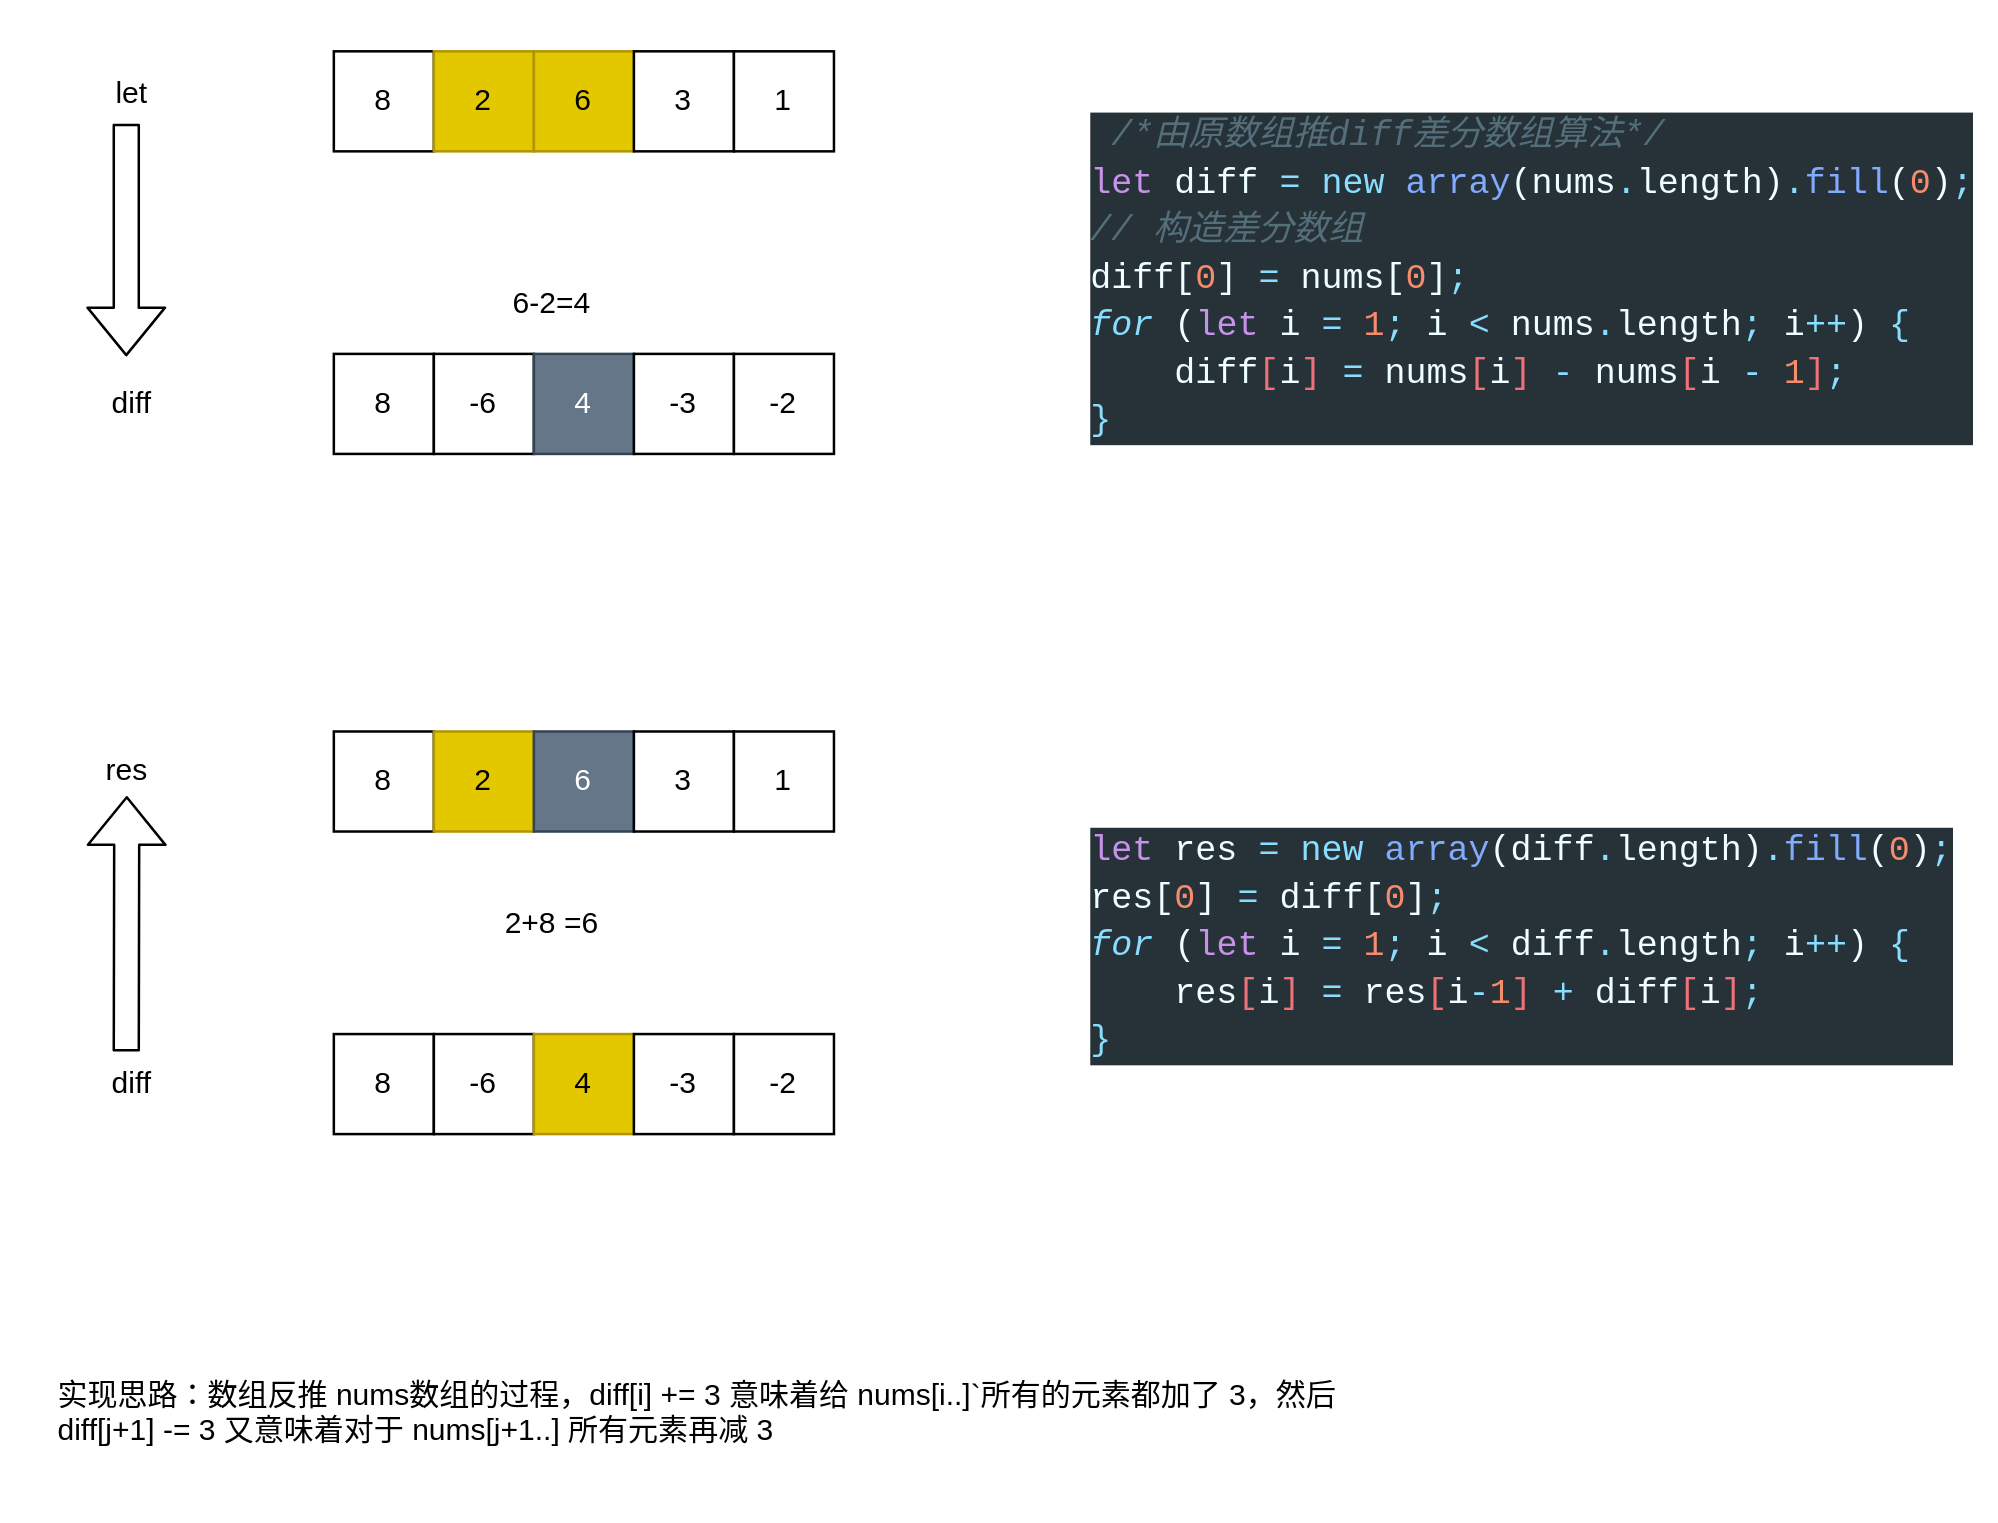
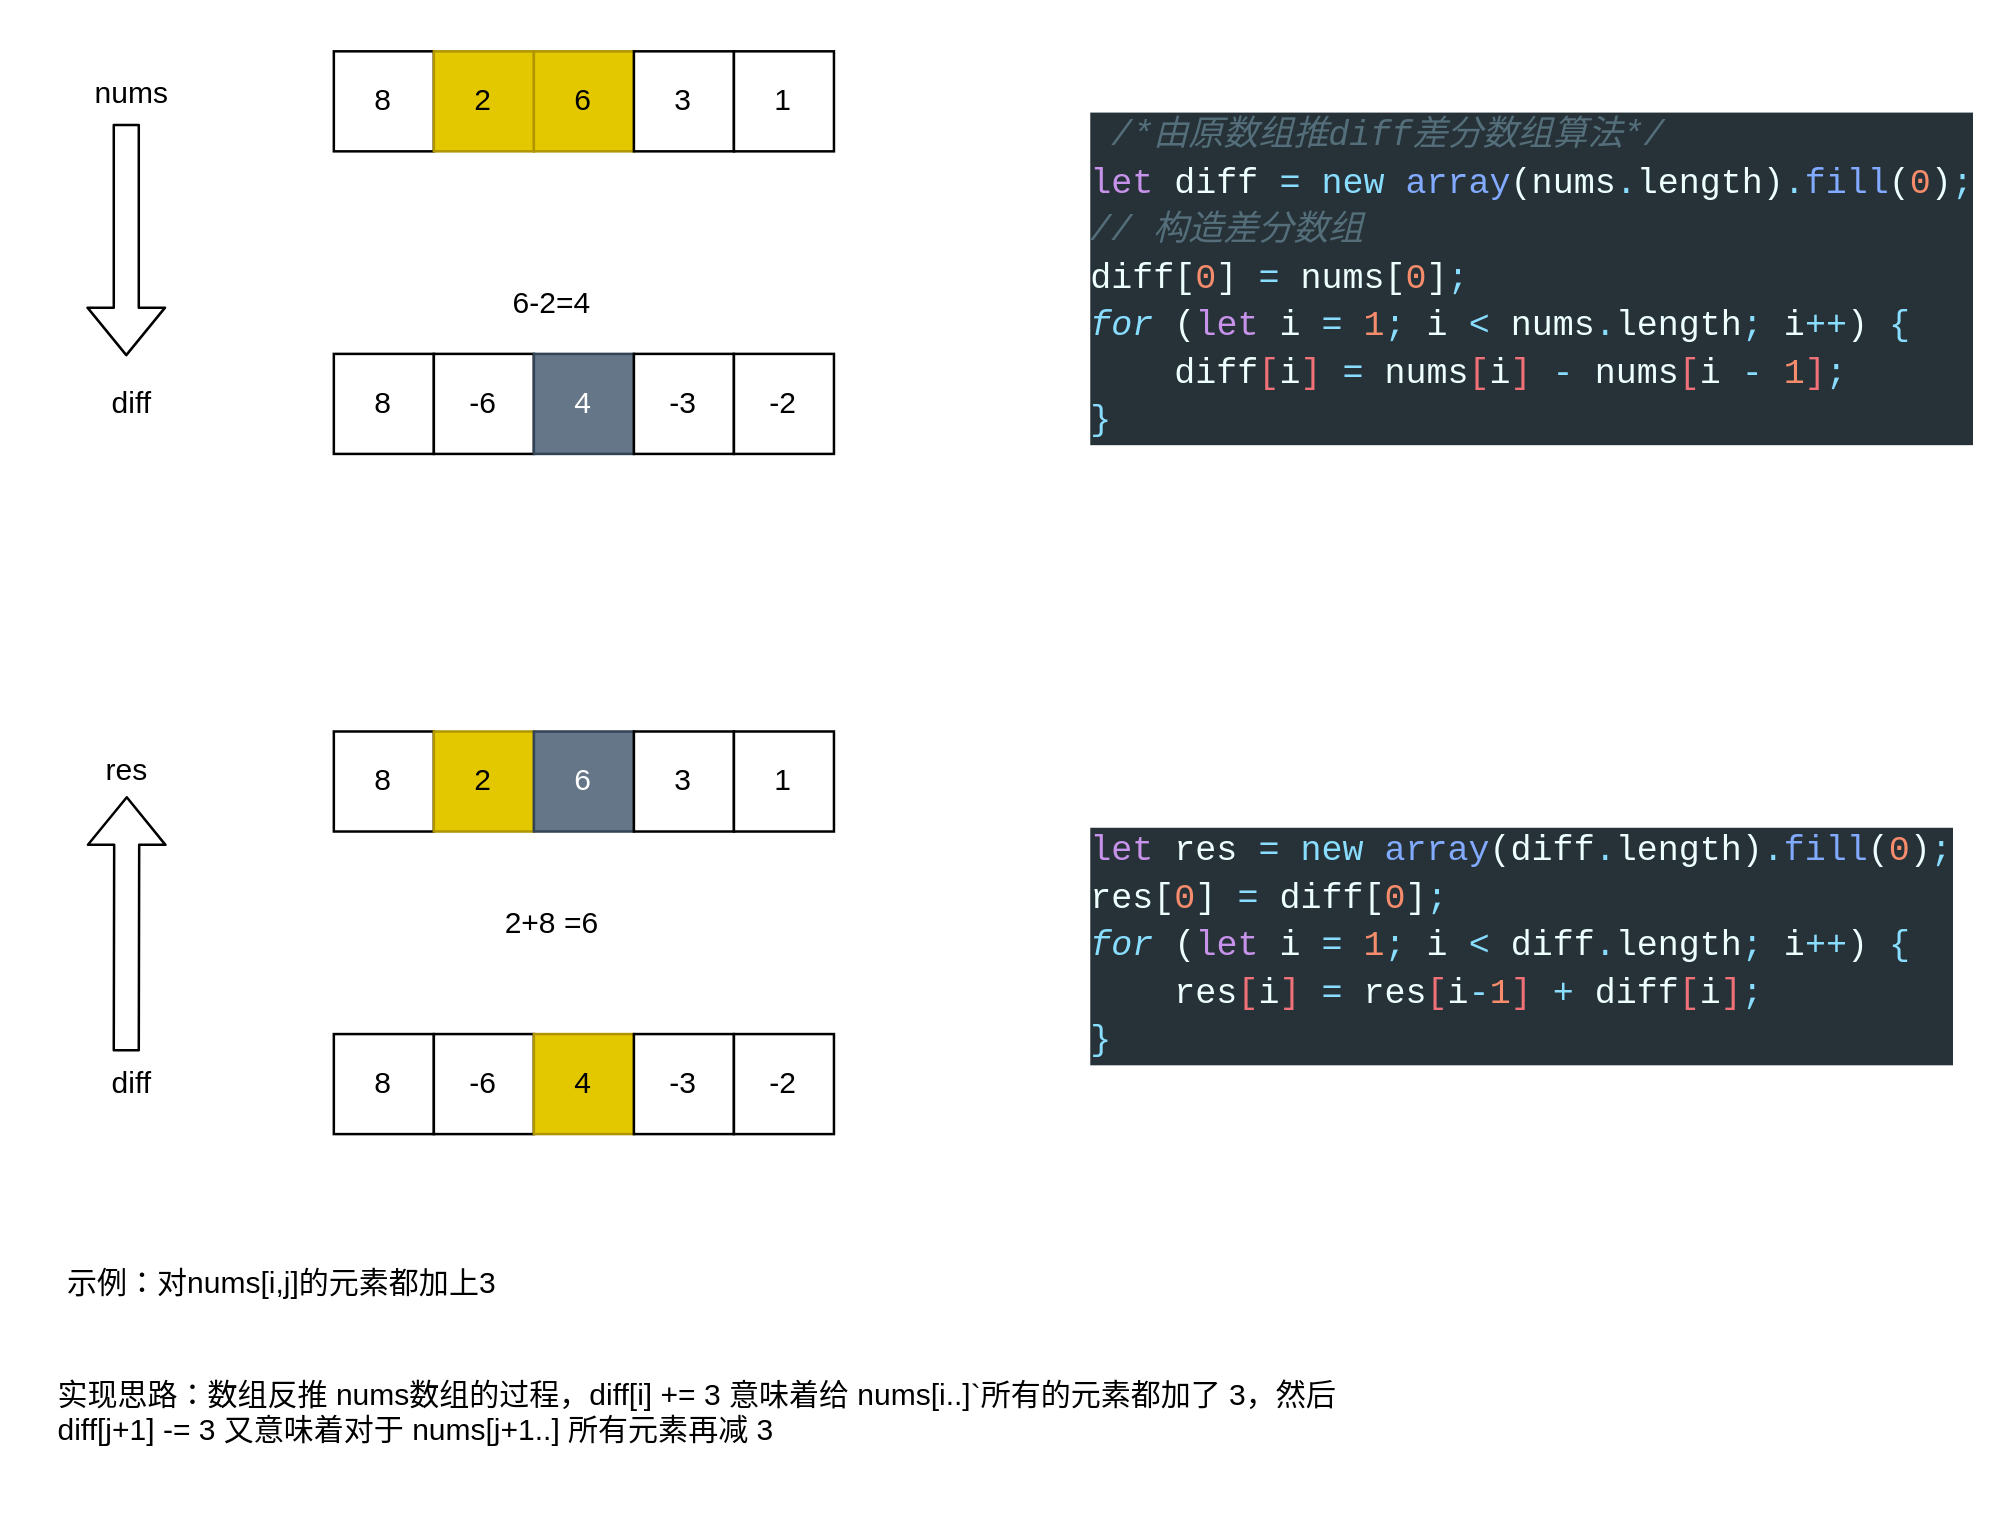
node "let": label "let" -> "nums"
node "示例：对nums[i,j]的元素都加上3": added
